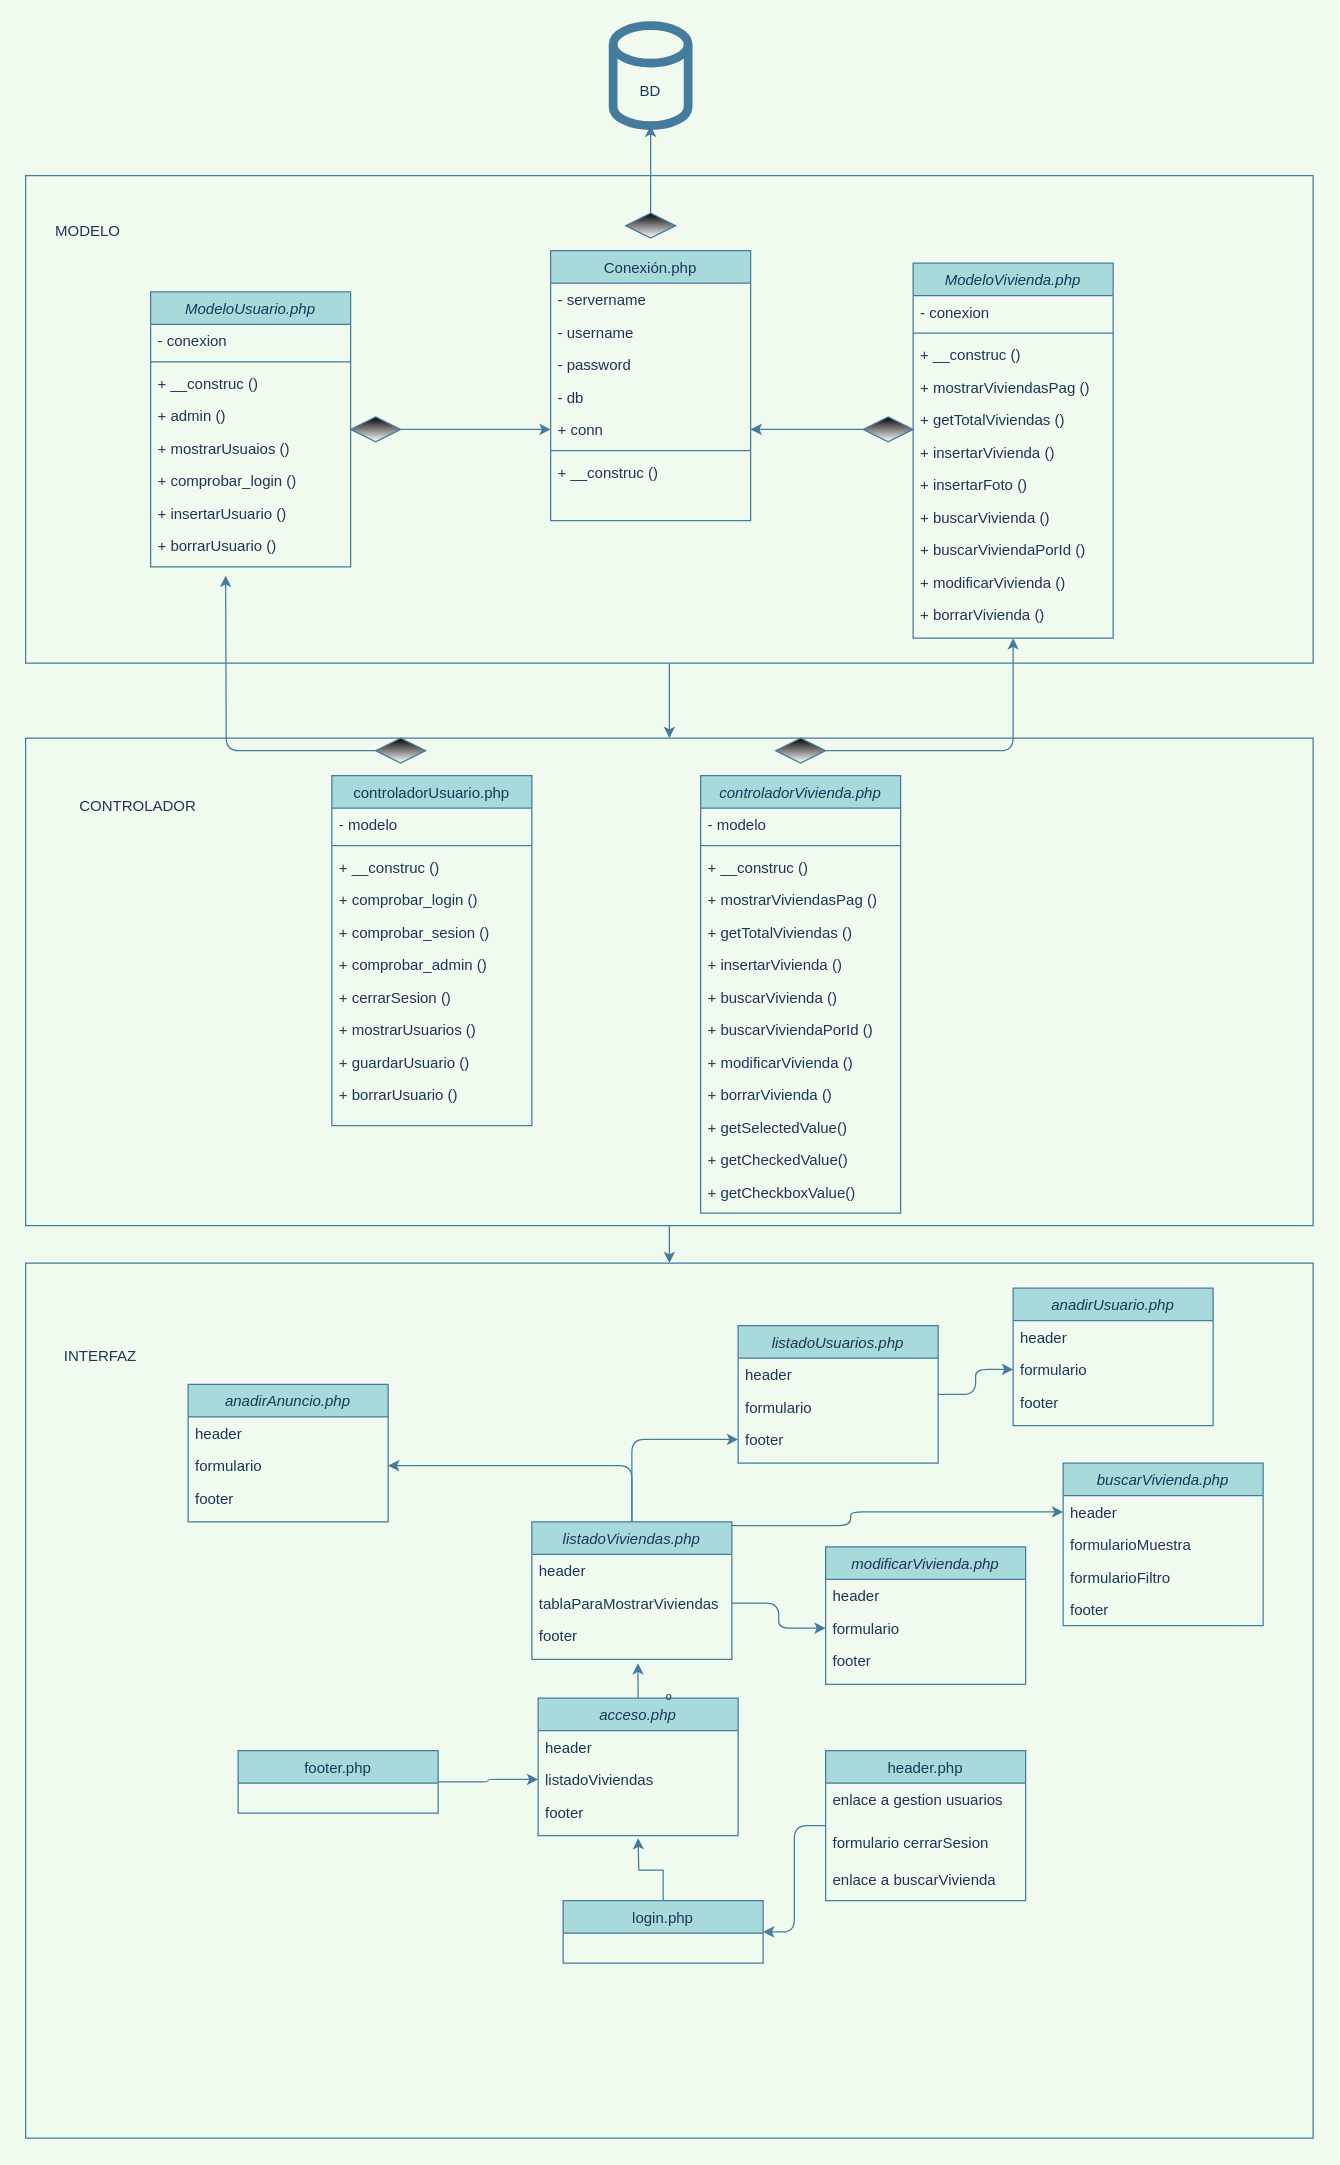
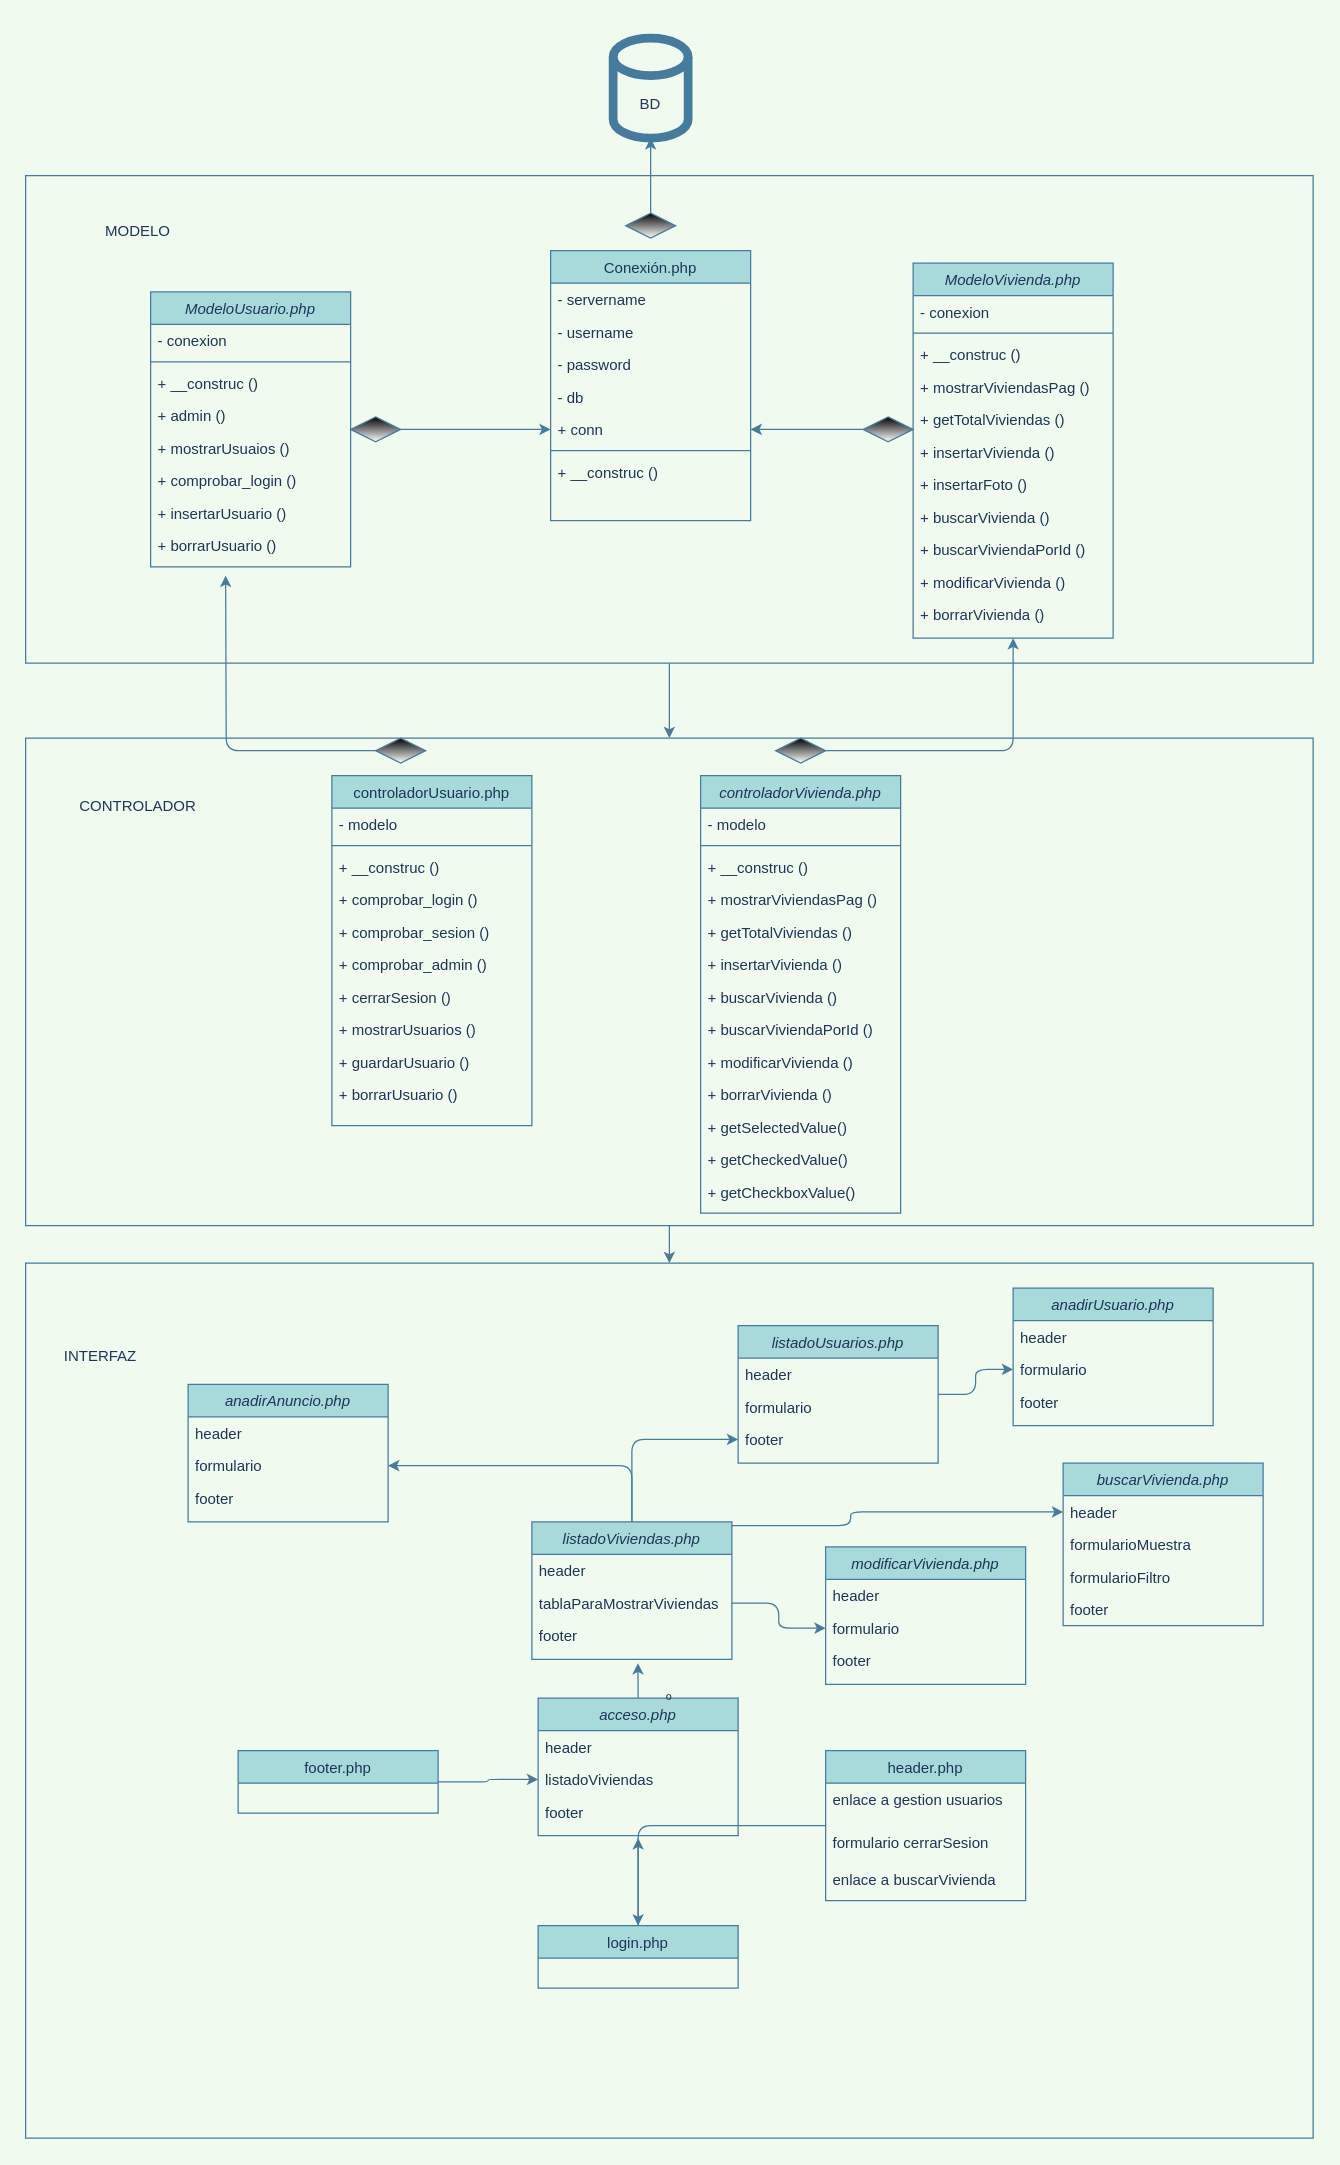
node "BD": moved (651, 76) -> (651, 88)
node "MODELO": moved (88, 232) -> (138, 232)
node "login.php": moved (663, 1932) -> (638, 1957)
